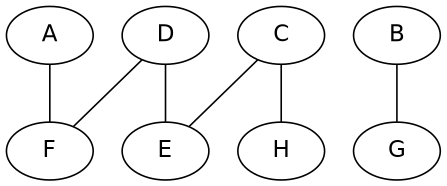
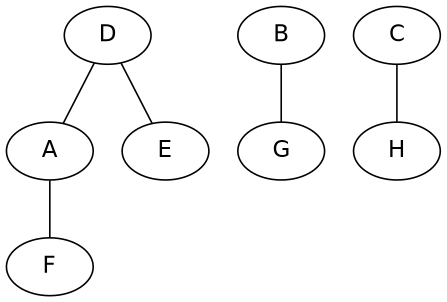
edge "D" -- "F": now "D" -- "A"
edge "C" -- "E": removed
